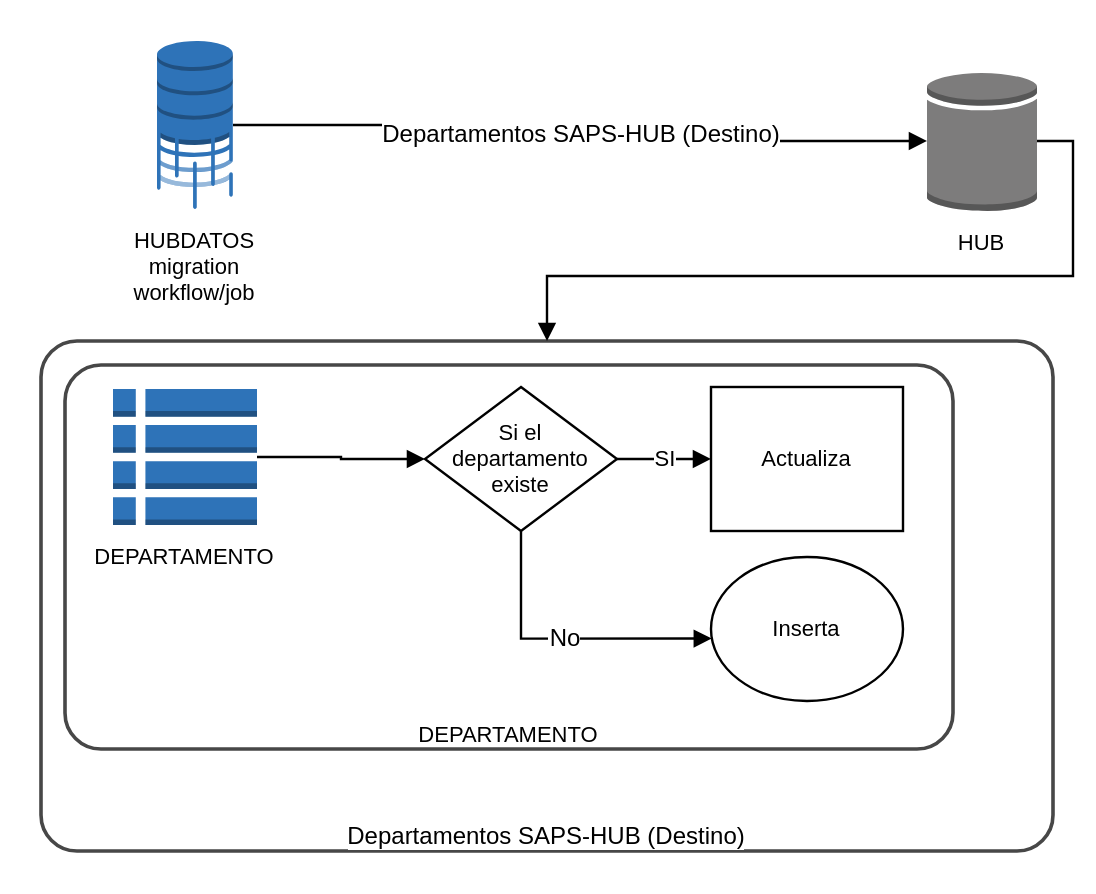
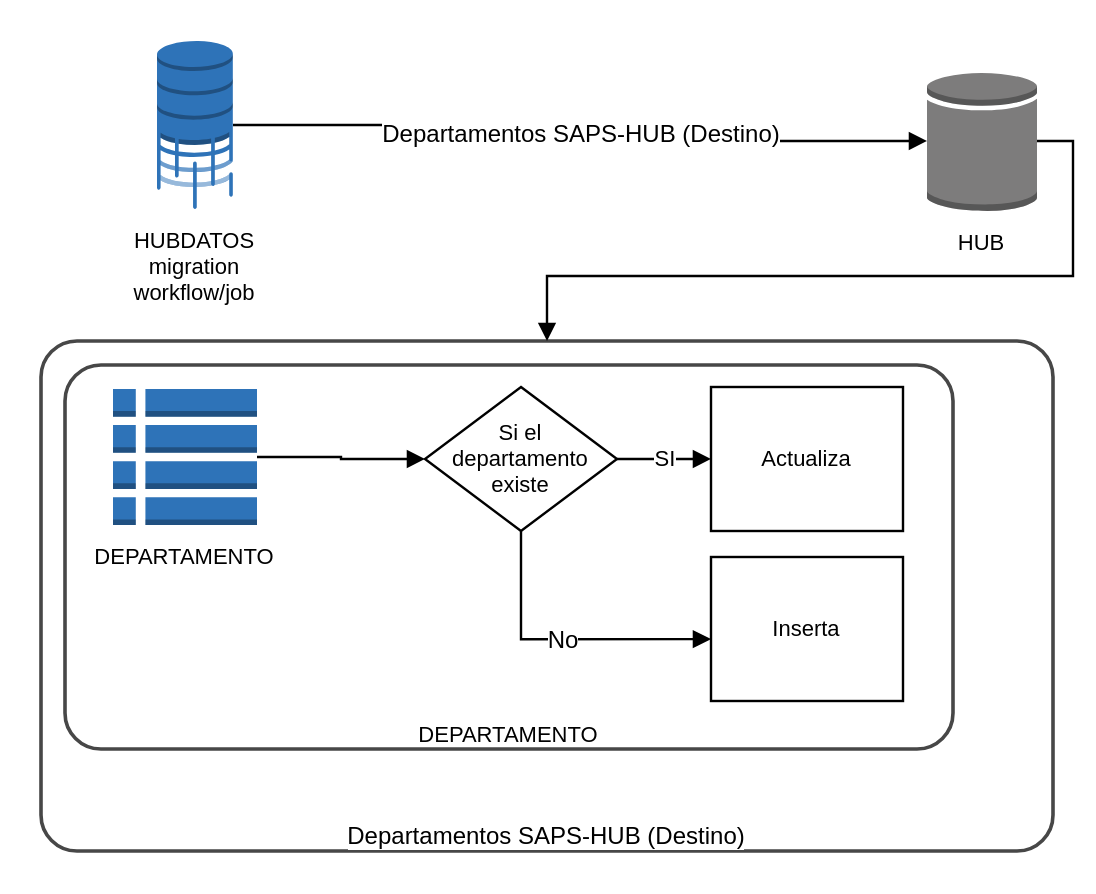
node "Inserta": shape ellipse -> rectangle
